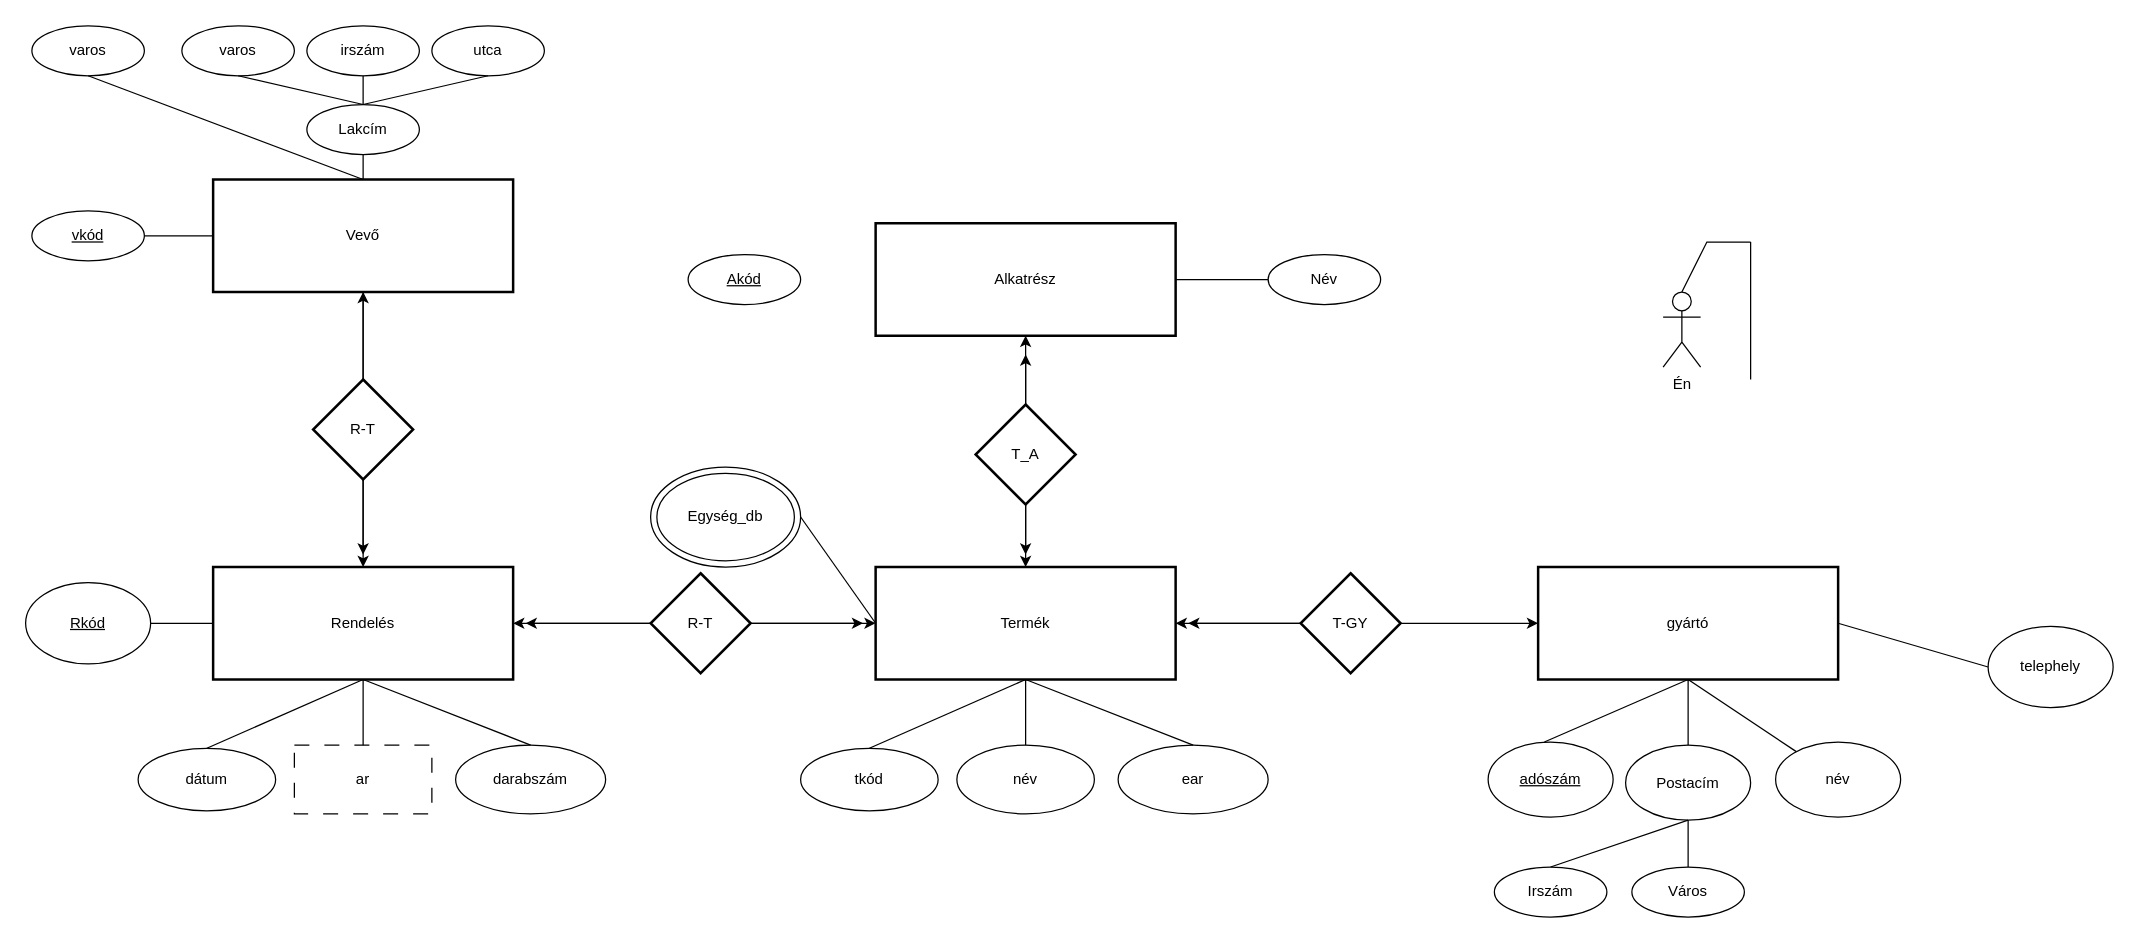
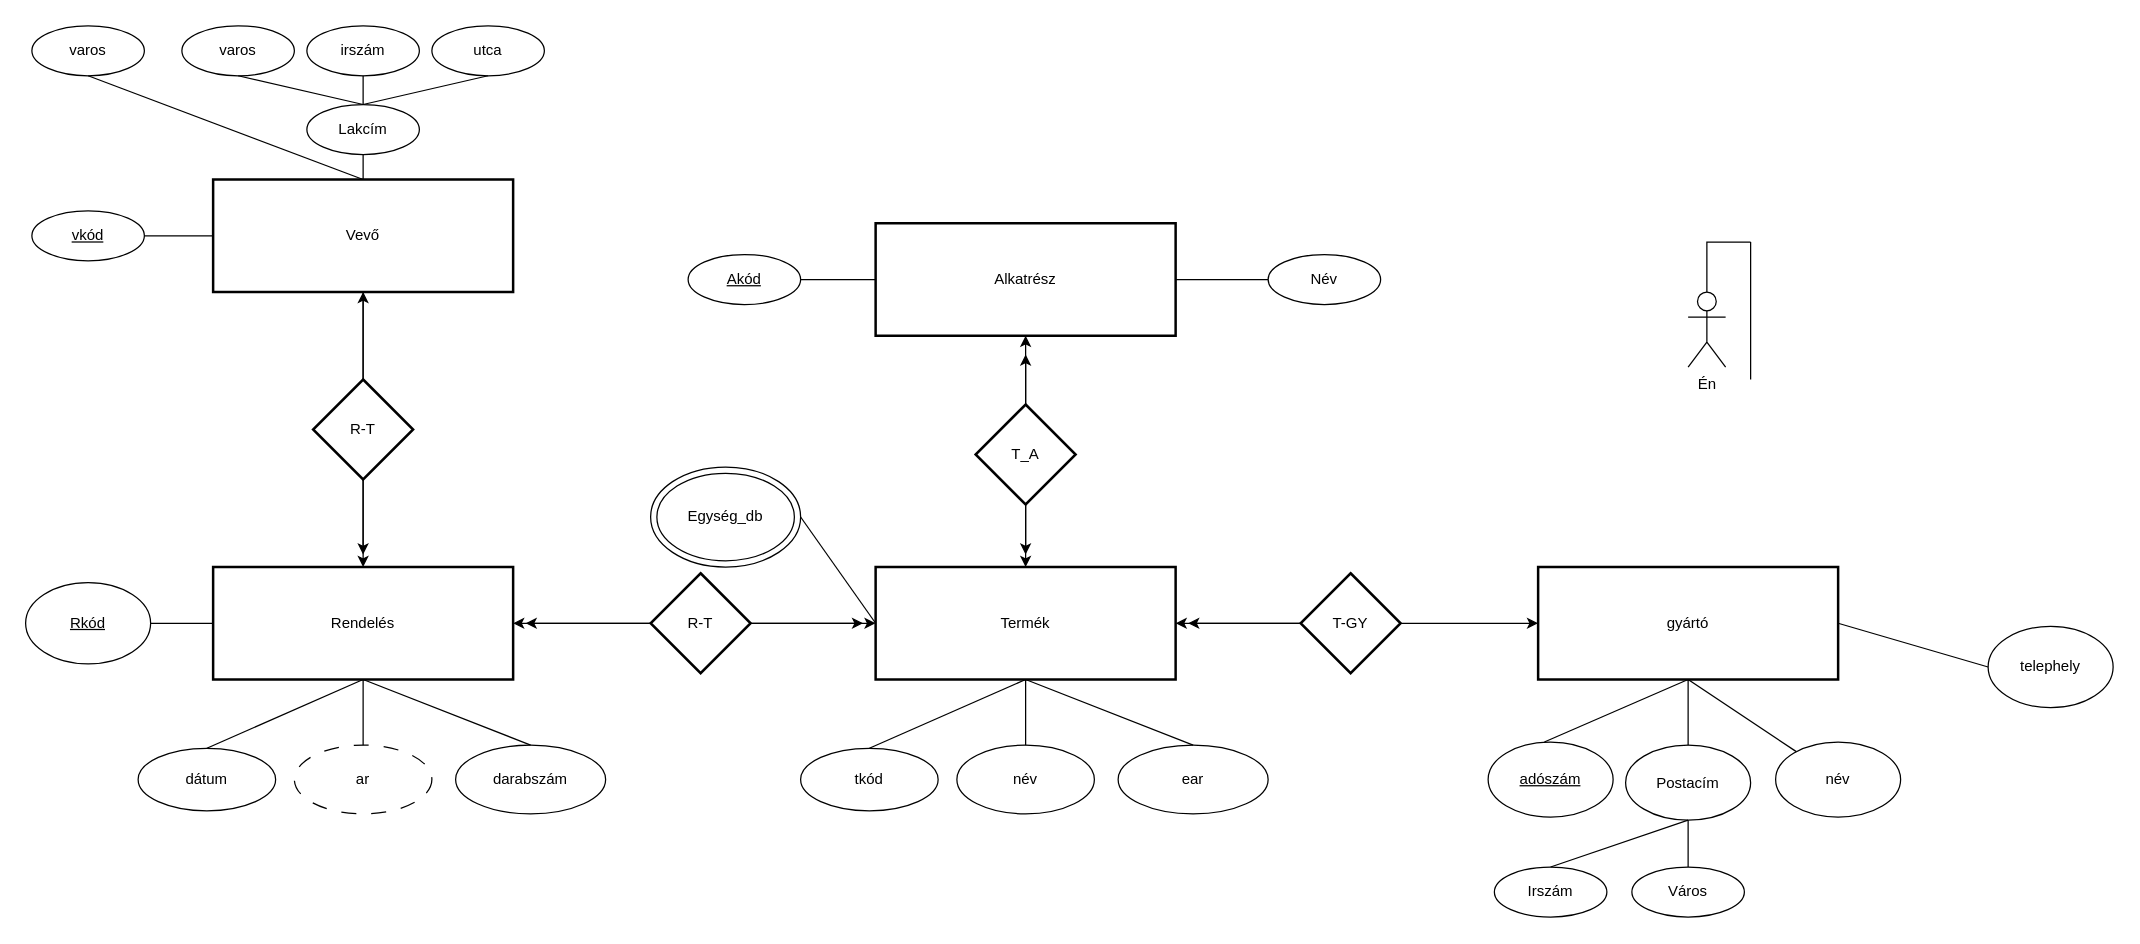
edge "Akód" -- "Alkatrész": added
node "Én": moved (1682, 329) -> (1707, 329)
node "ar": shape rectangle -> ellipse
